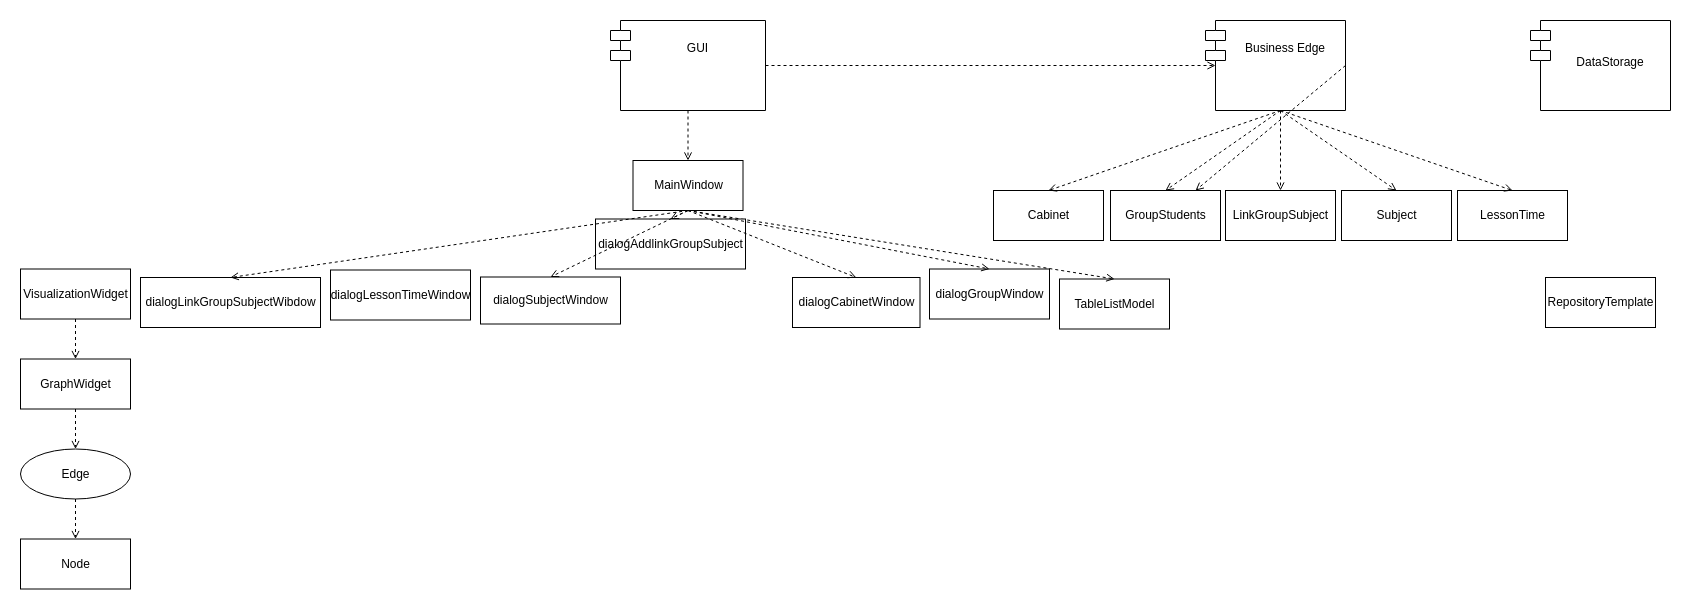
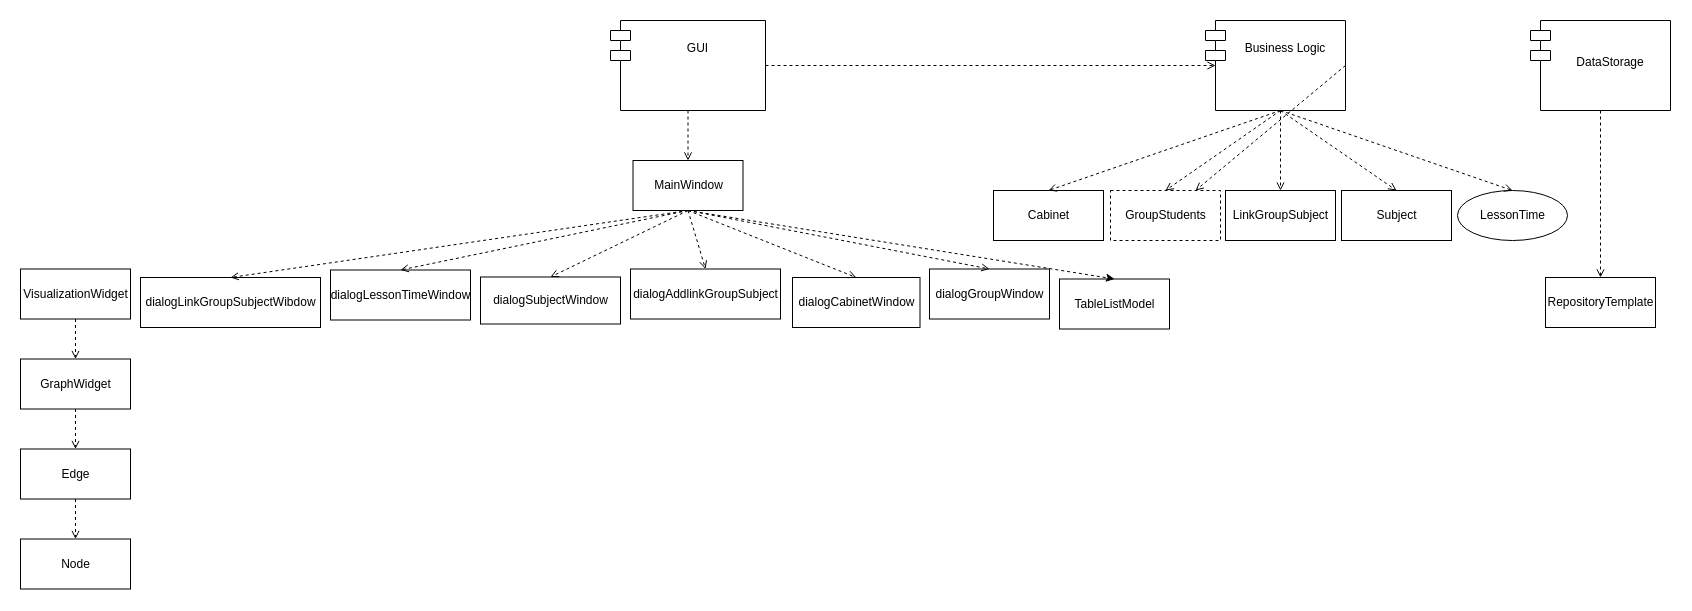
node "Business Edge": label "Business Edge" -> "Business Logic"
edge "DataStorage" -> "RepositoryTemplate": added
node "GroupStudents": style solid -> dashed
node "LessonTime": shape rectangle -> ellipse
edge "MainWindow" -> "dialogLessonTimeWindow": added
node "dialogAddlinkGroupSubject": moved (671, 244) -> (706, 294)
edge "MainWindow" -> "TableListModel": arrowhead open -> classic
node "Edge": shape ellipse -> rectangle
